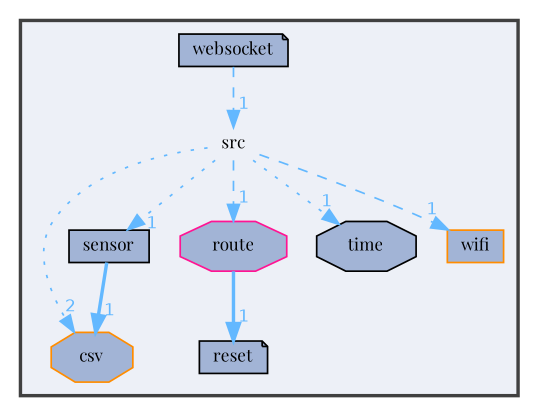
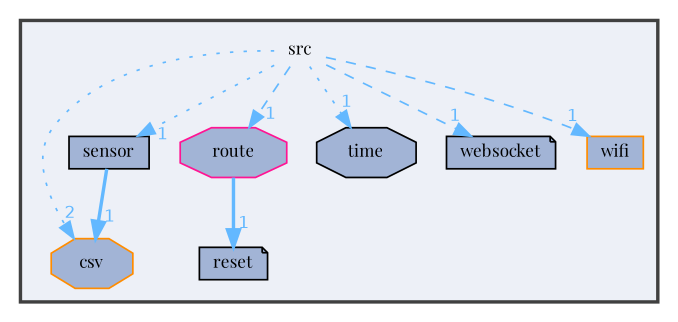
edge "websocket" -> "src": reversed
